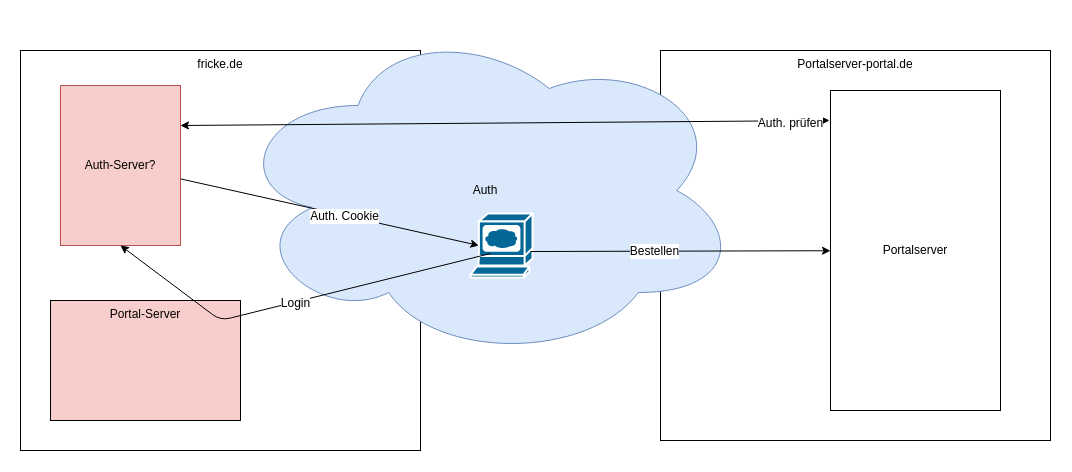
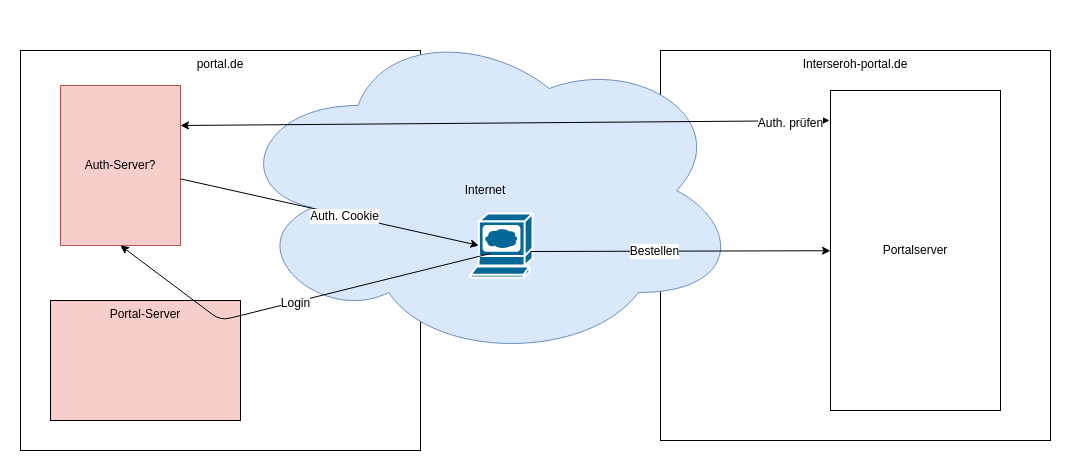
node "fricke.de": label "fricke.de" -> "portal.de"
node "Portalserver-portal.de": label "Portalserver-portal.de" -> "Interseroh-portal.de"
node "Auth": label "Auth" -> "Internet"
